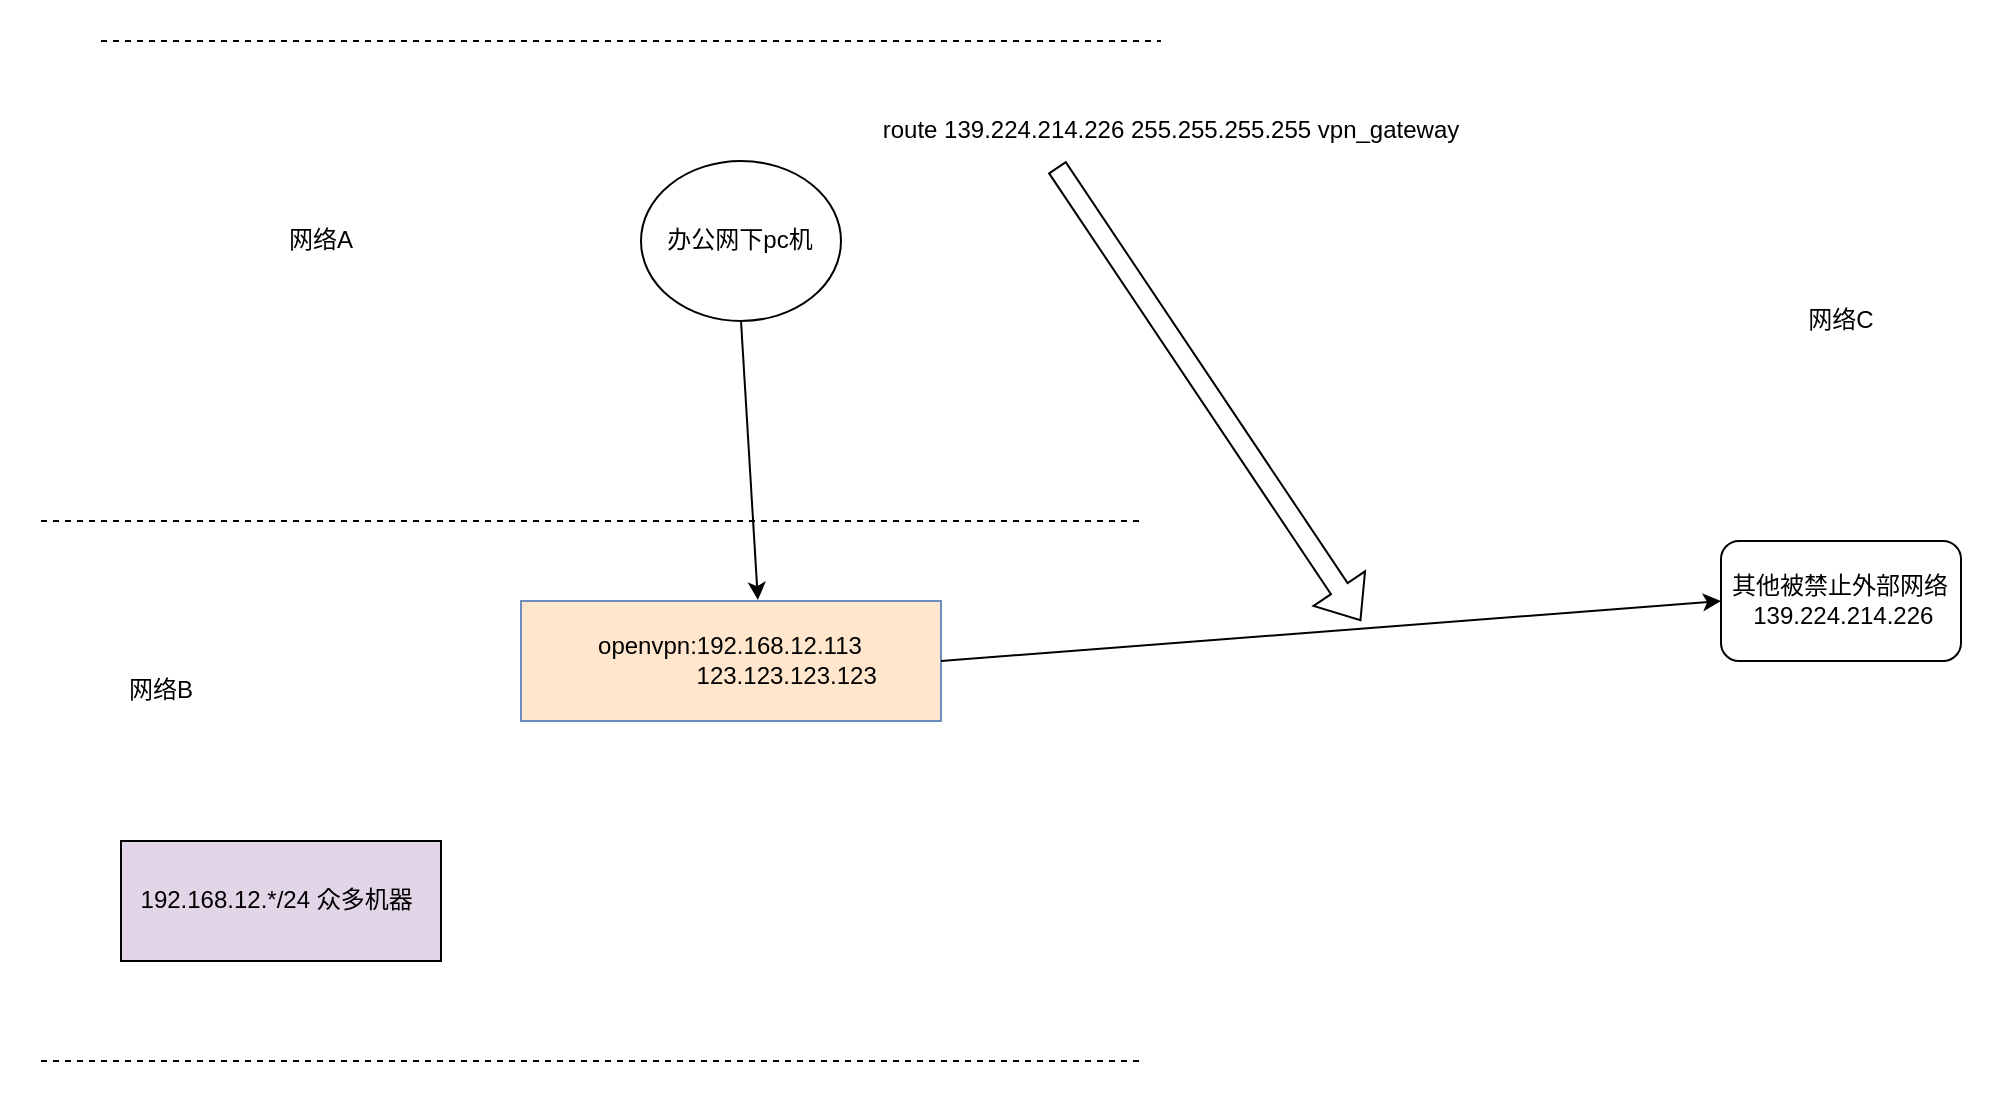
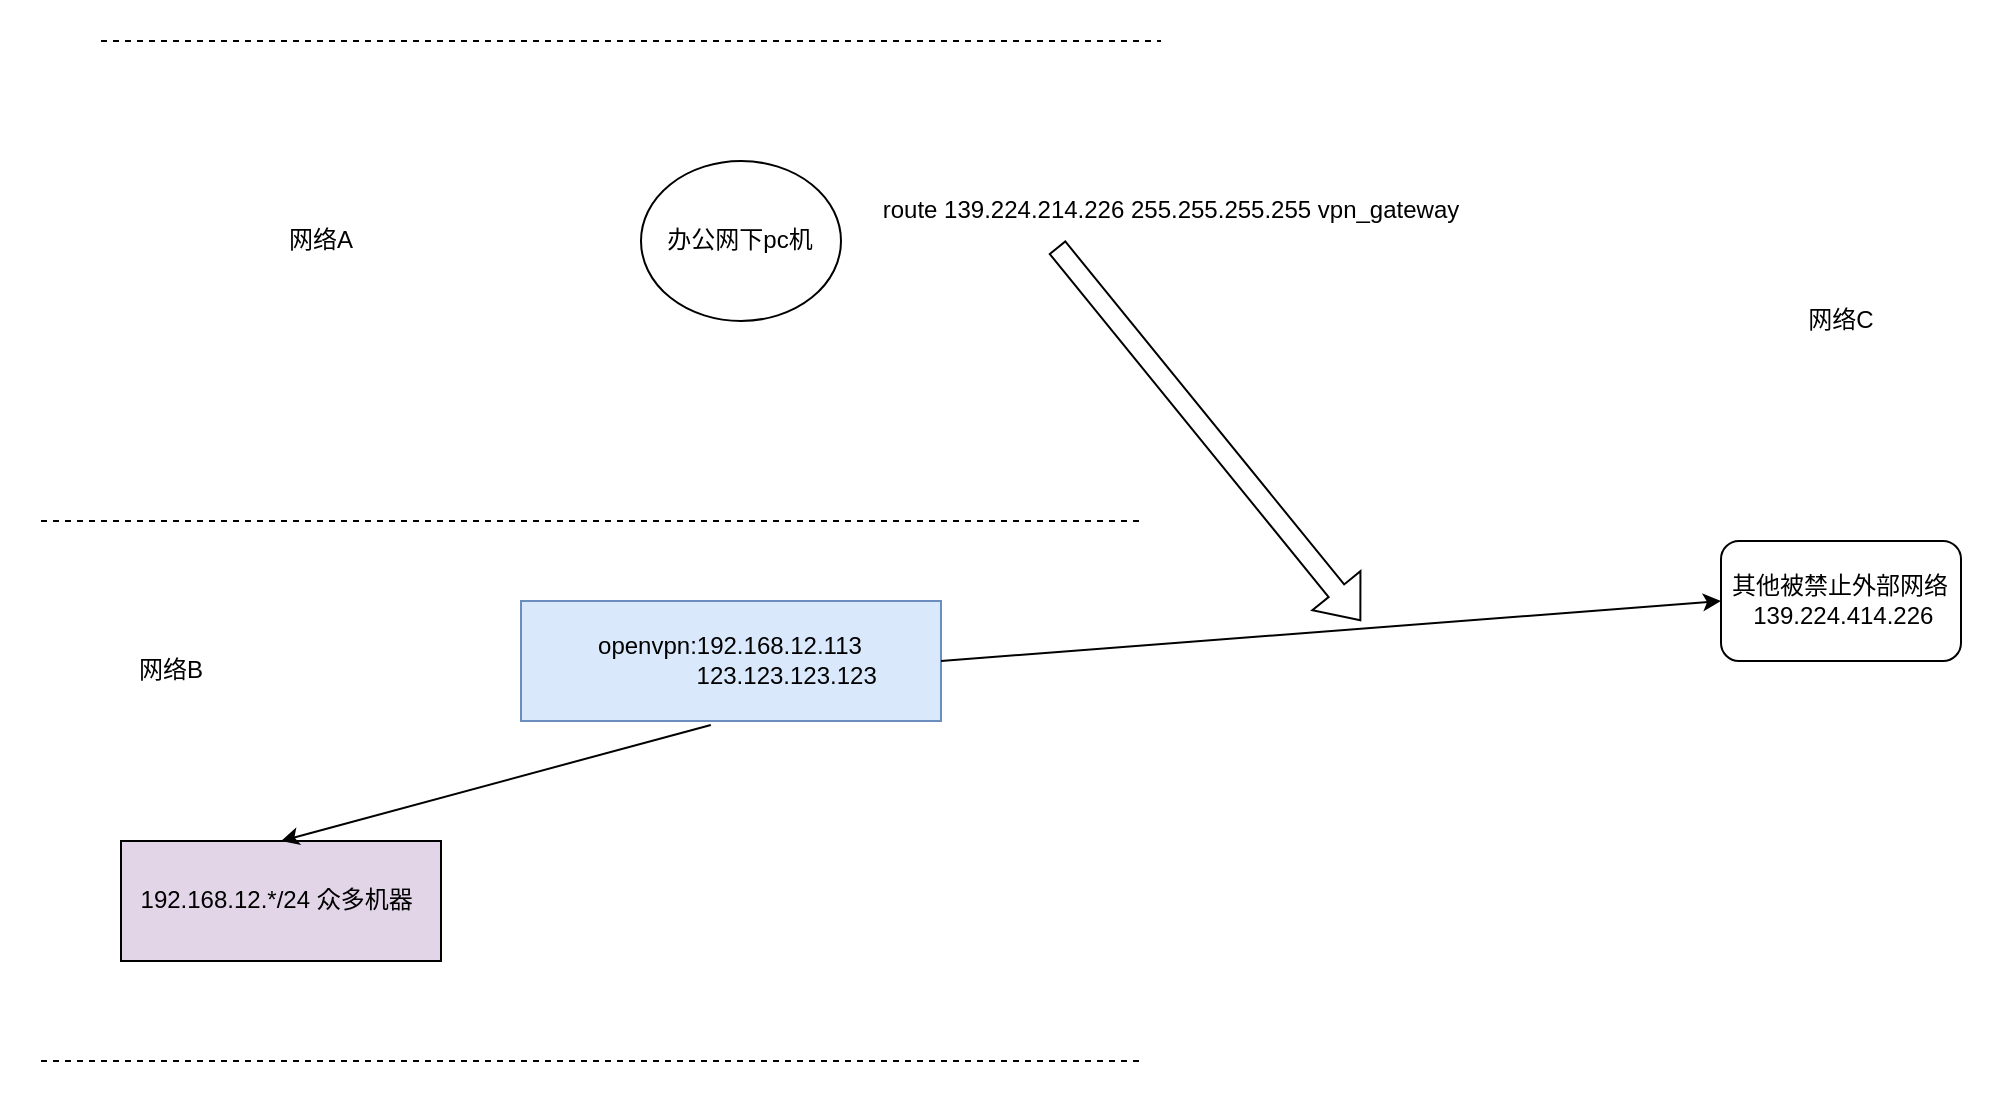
node "route 139.224.214.226 255.255.255.255 vpn_gateway": moved (1171, 131) -> (1171, 211)
edge "办公网下pc机" -> "openvpn:192.168.12.113 123.123.123.123": removed
node "其他被禁止外部网络 139.224.214.226": label "其他被禁止外部网络 139.224.214.226" -> "其他被禁止外部网络 139.224.414.226"
node "openvpn:192.168.12.113 123.123.123.123": fillcolor #ffe6cc -> #dae8fc
node "网络B": moved (161, 691) -> (171, 671)
edge "openvpn:192.168.12.113 123.123.123.123" -> "192.168.12.*/24 众多机器": added
